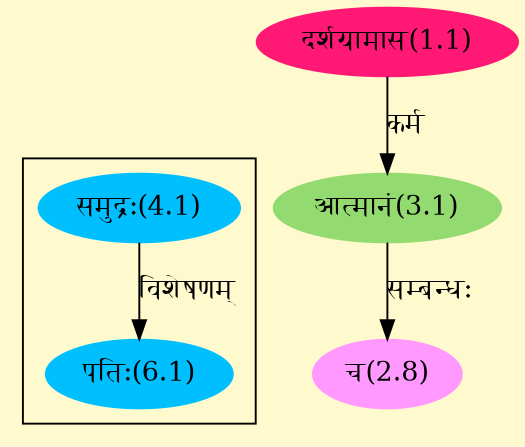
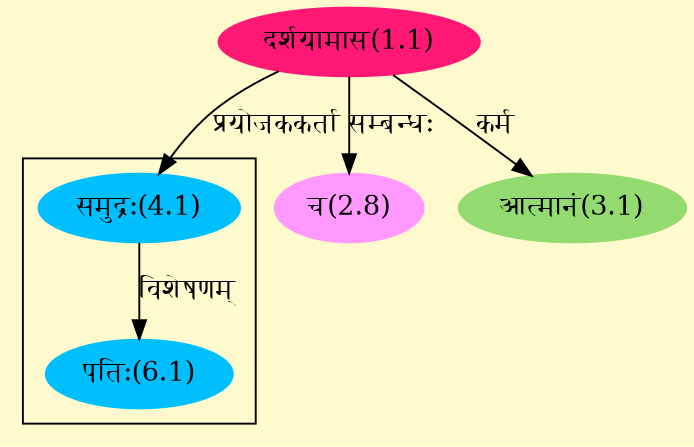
edge "दर्शयामास(1.1)" -> "समुद्रः(4.1)": added, label "प्रयोजककर्ता"
edge "आत्मानं(3.1)" -> "च(2.8)": now "दर्शयामास(1.1)" -> "च(2.8)"
